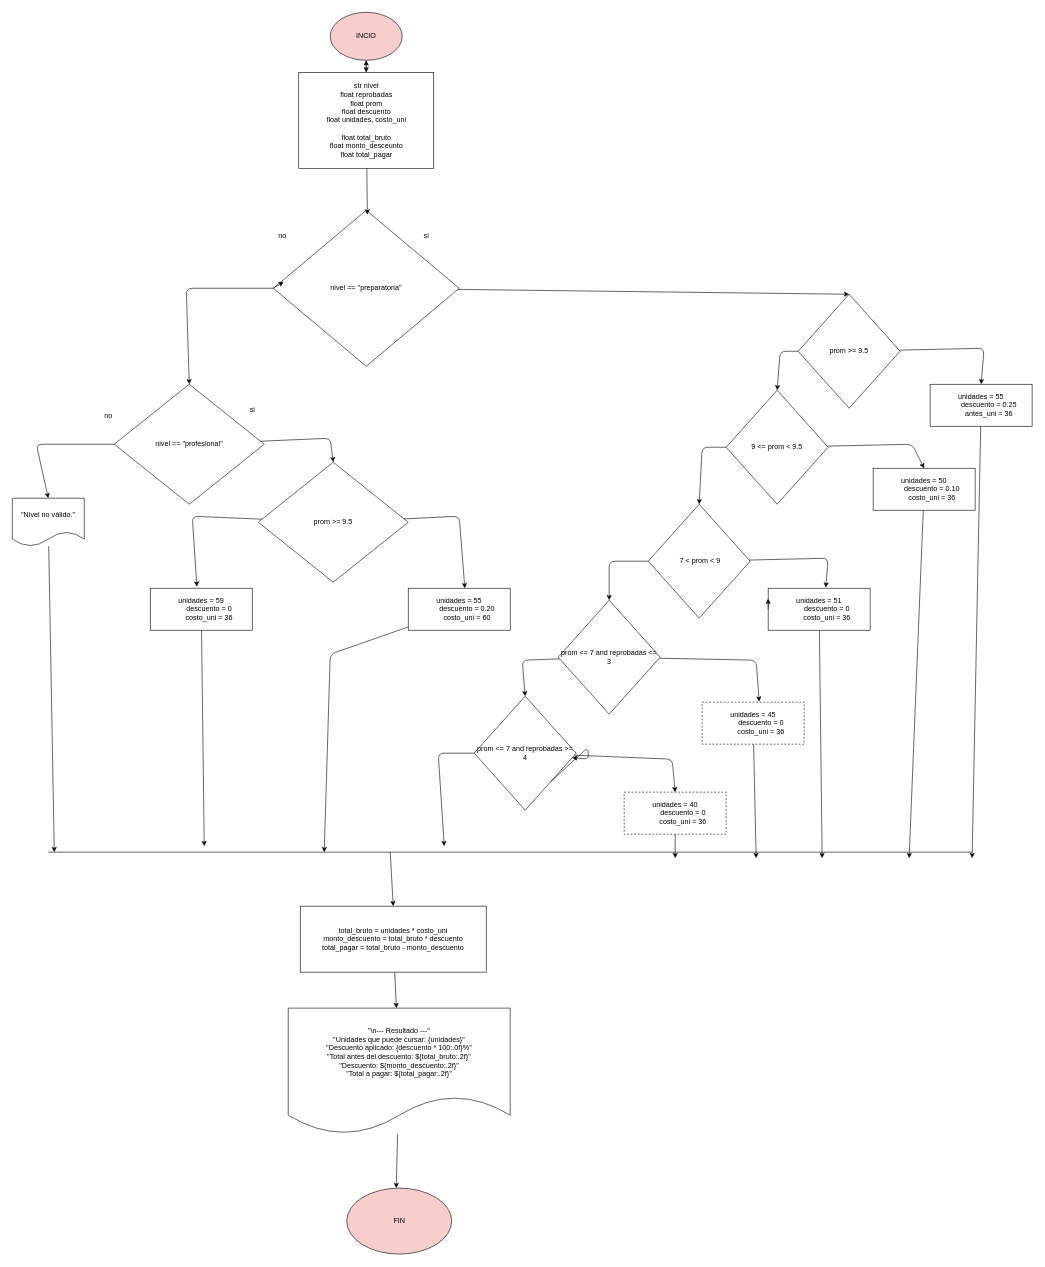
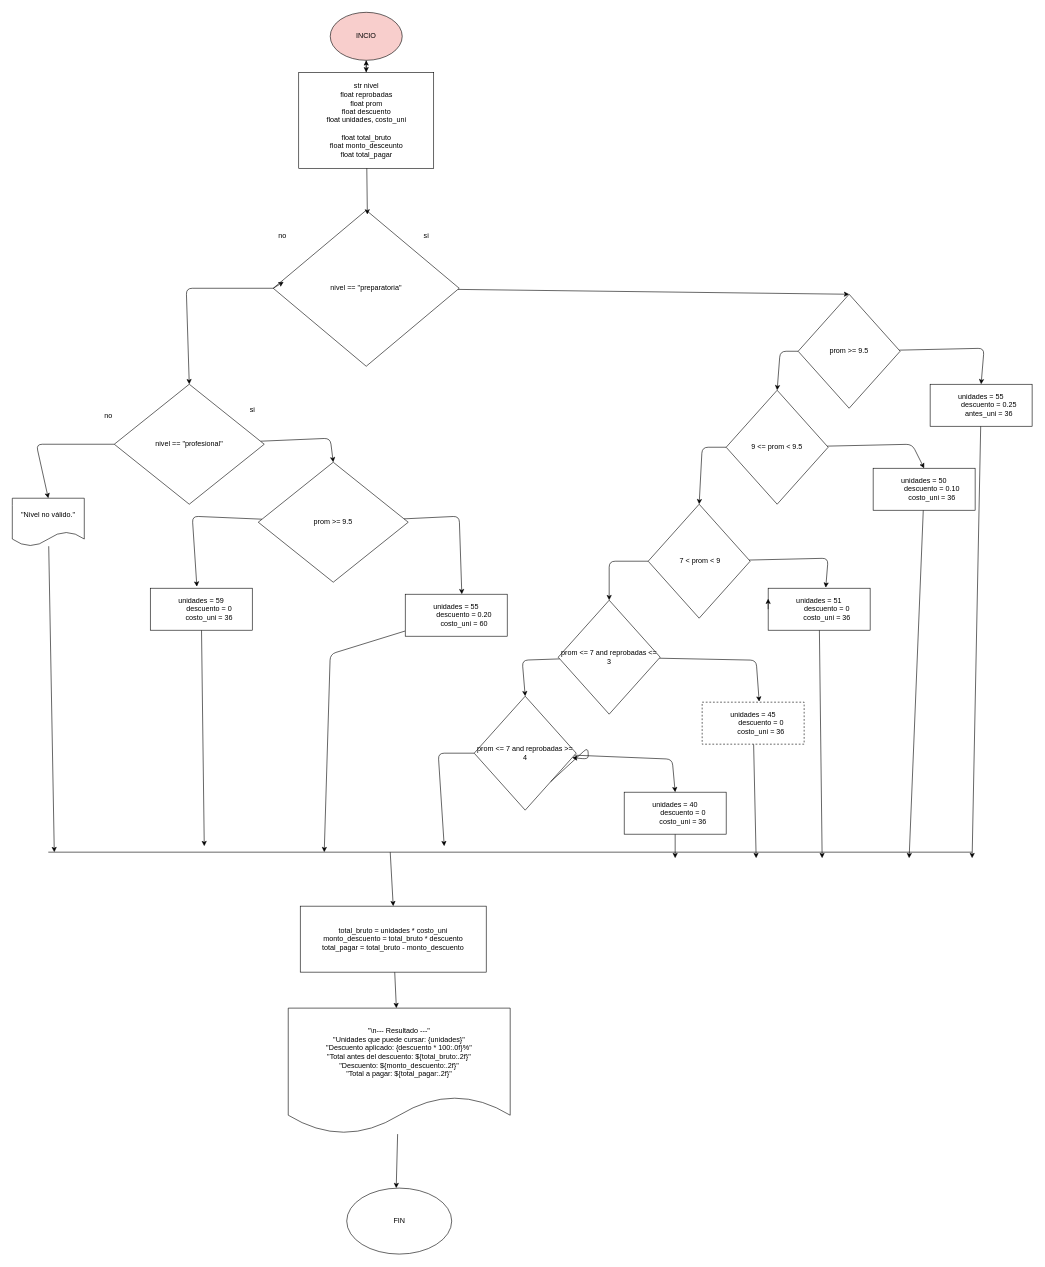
node "unidades = 55 descuento = 0.20 costo_uni = 60": moved (459, 609) -> (456, 615)
node "unidades = 40 descuento = 0 costo_uni = 36": style dashed -> solid
node "FIN": fillcolor #f8cecc -> #ffffff
